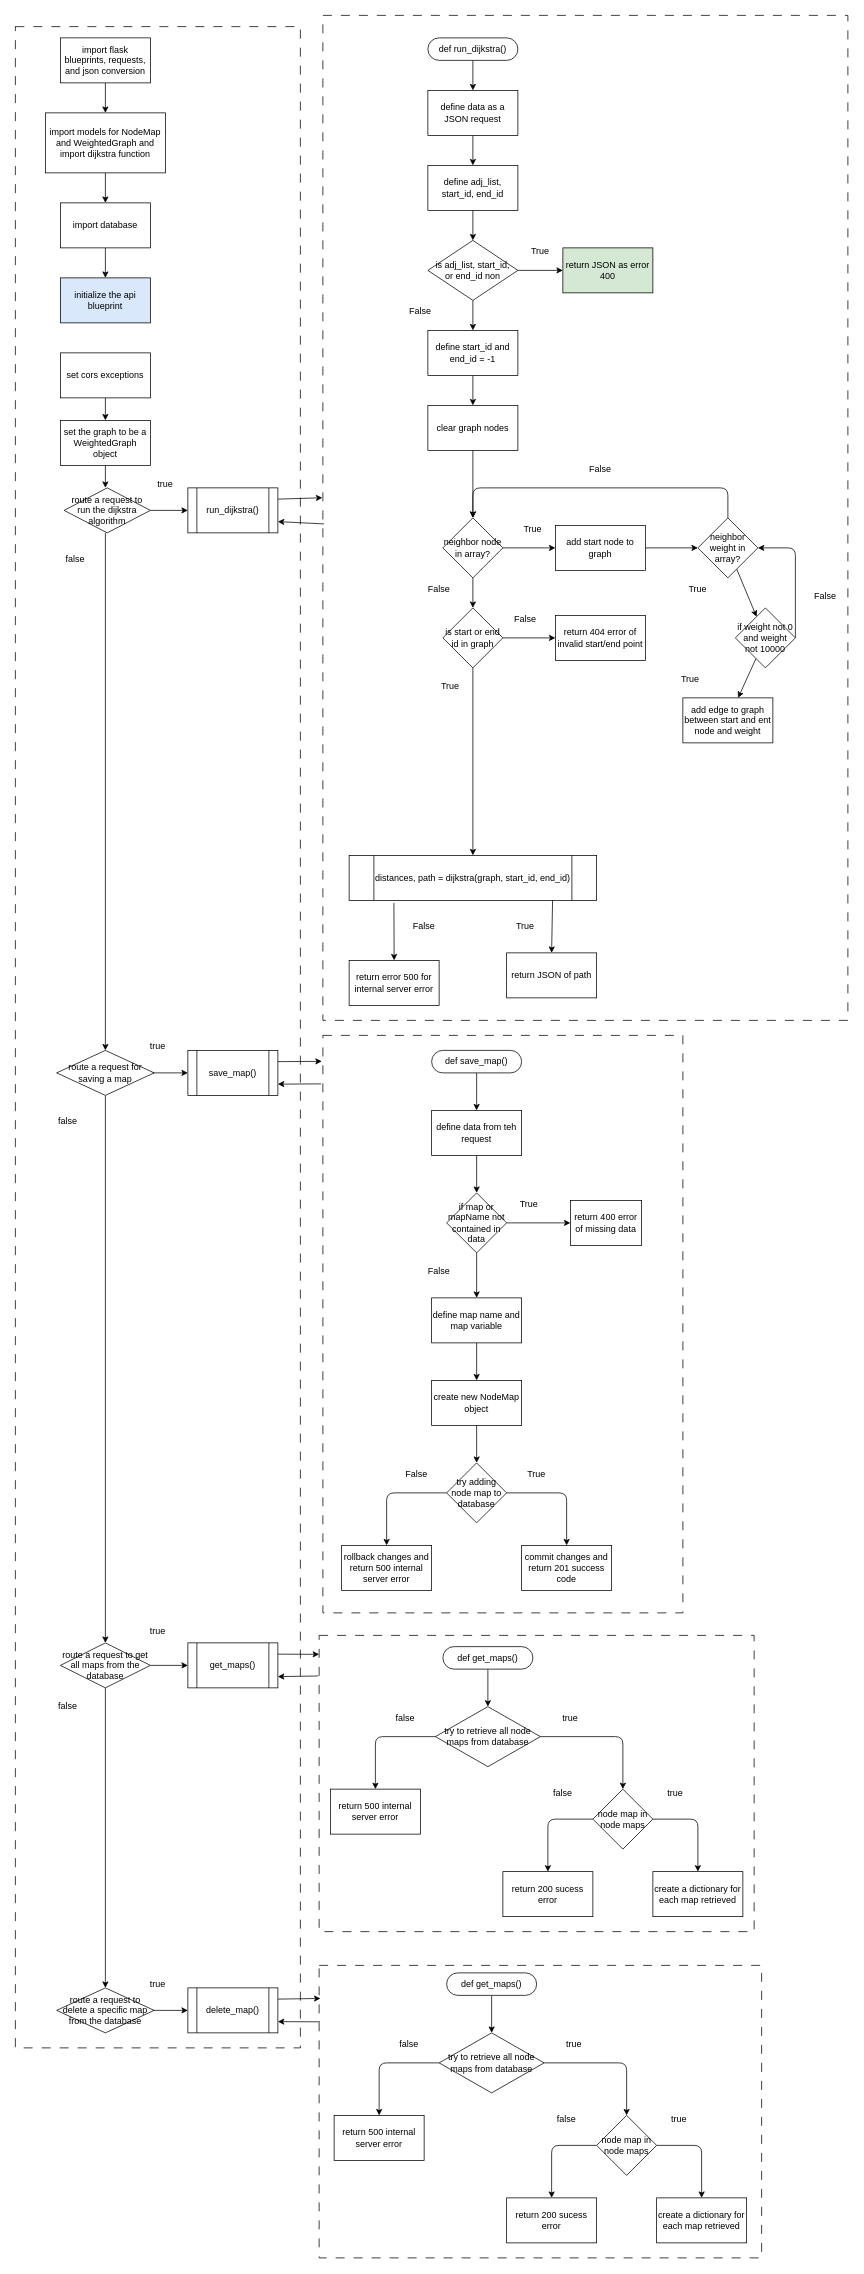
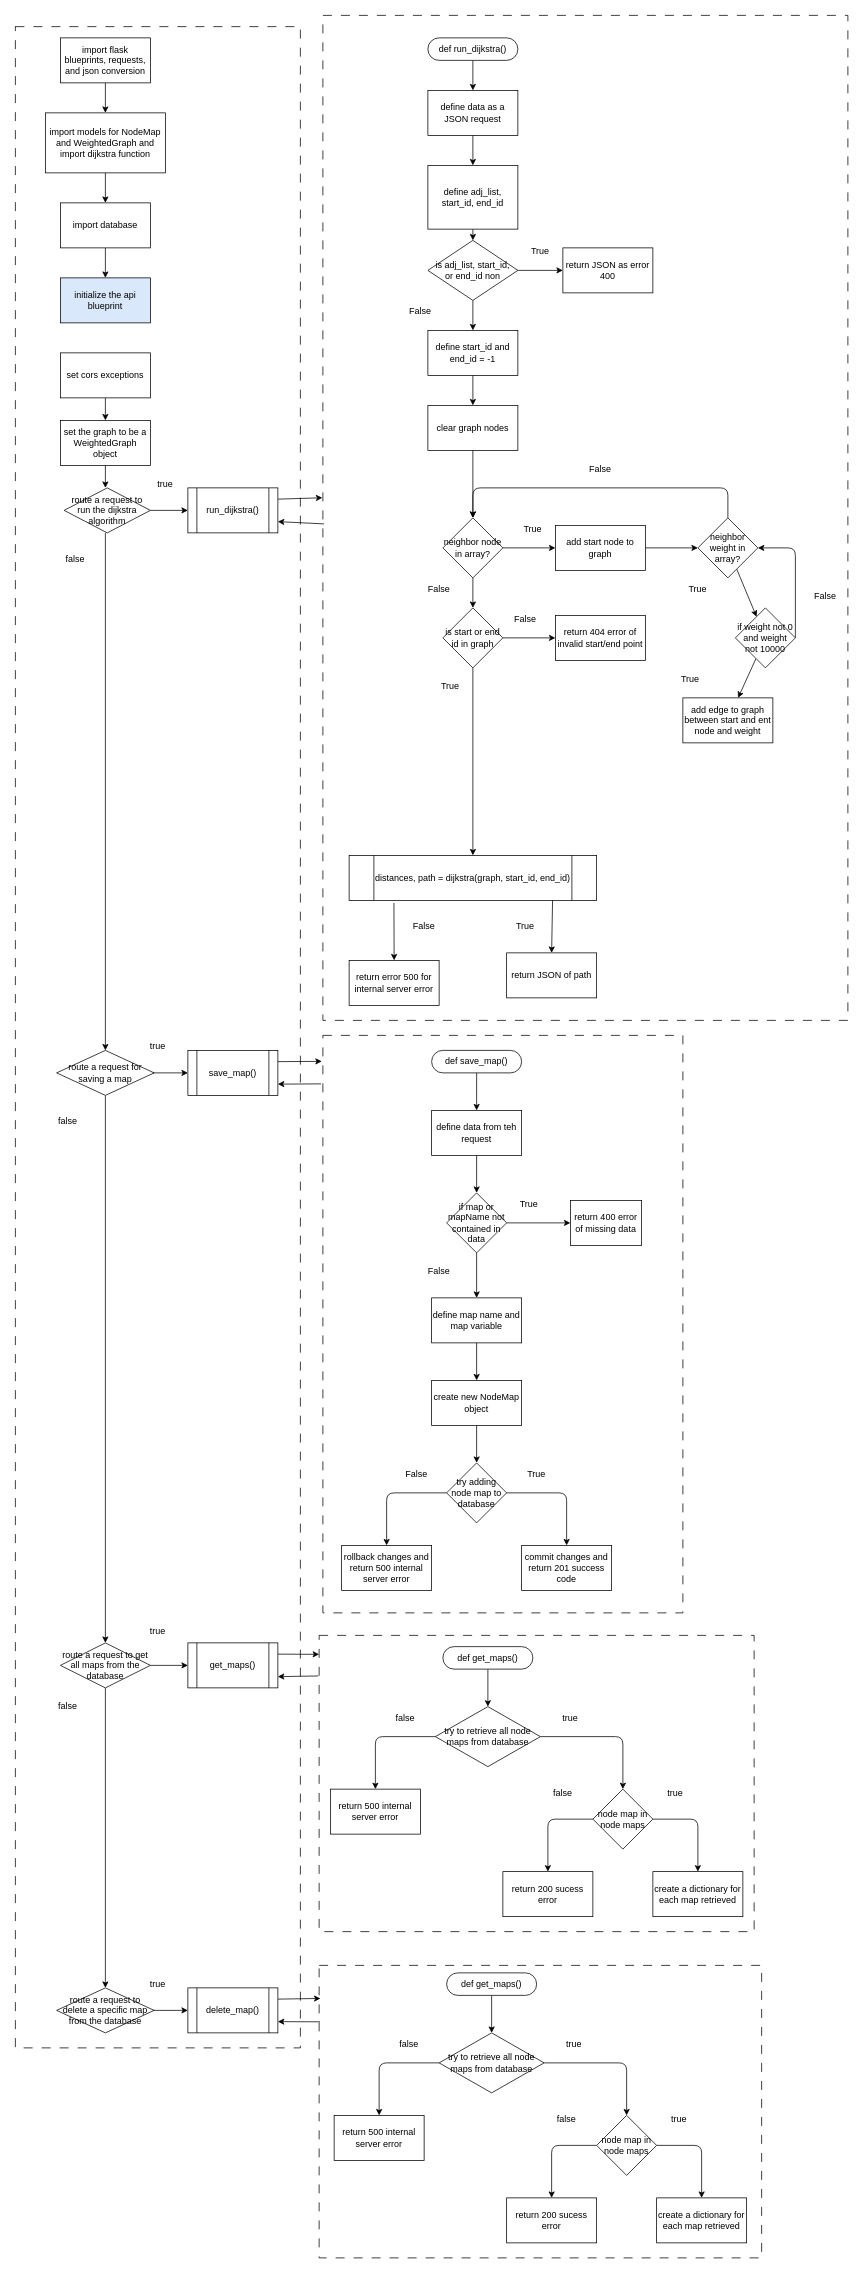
node "define adj_list, start_id, end_id": size 90x45 -> 90x64
node "return JSON as error 400": fillcolor #d5e8d4 -> #ffffff
